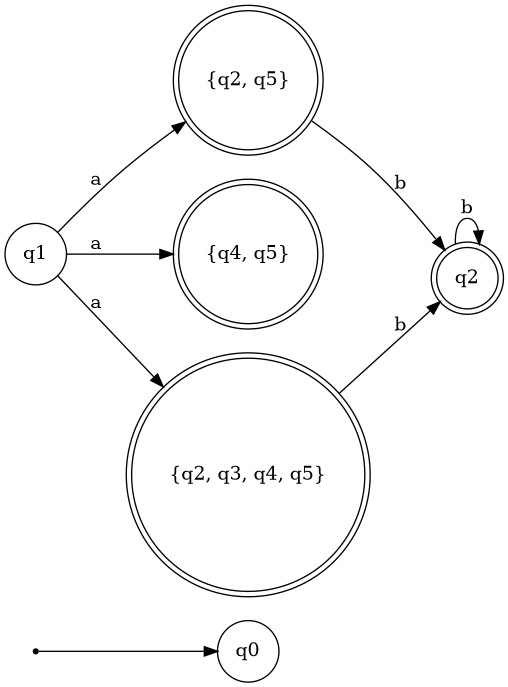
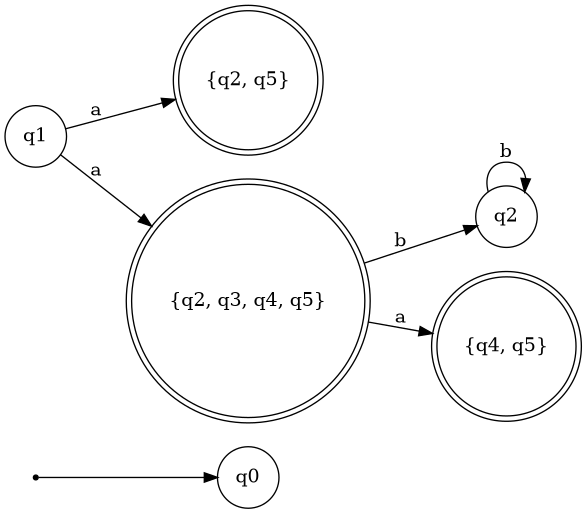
edge "{q2, q5}" -> "q2": removed, label "b"
edge "q1" -> "{q4, q5}": now "{q2, q3, q4, q5}" -> "{q4, q5}"
node "q2": shape doublecircle -> circle
